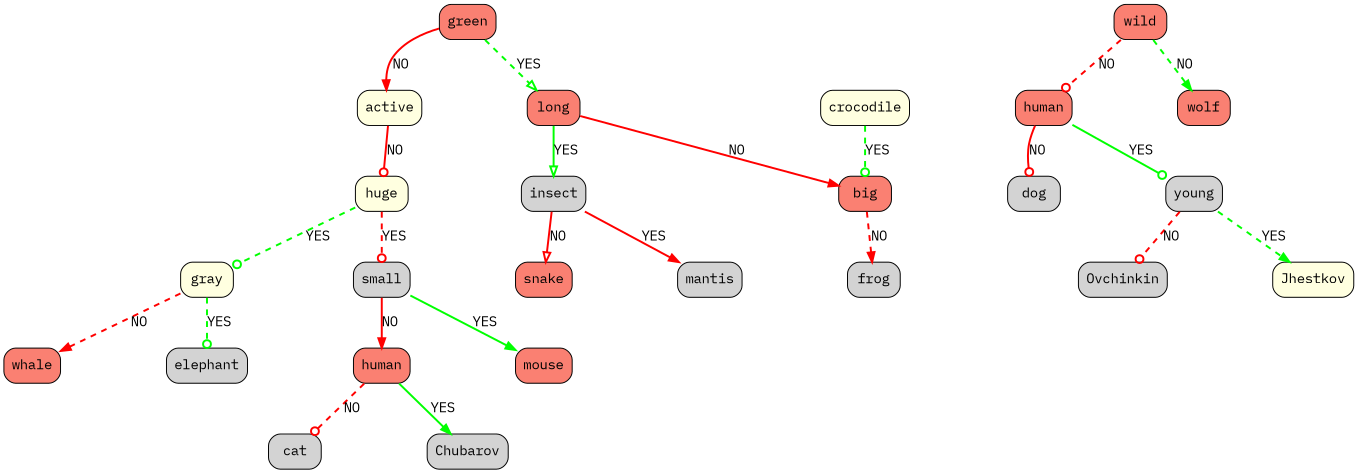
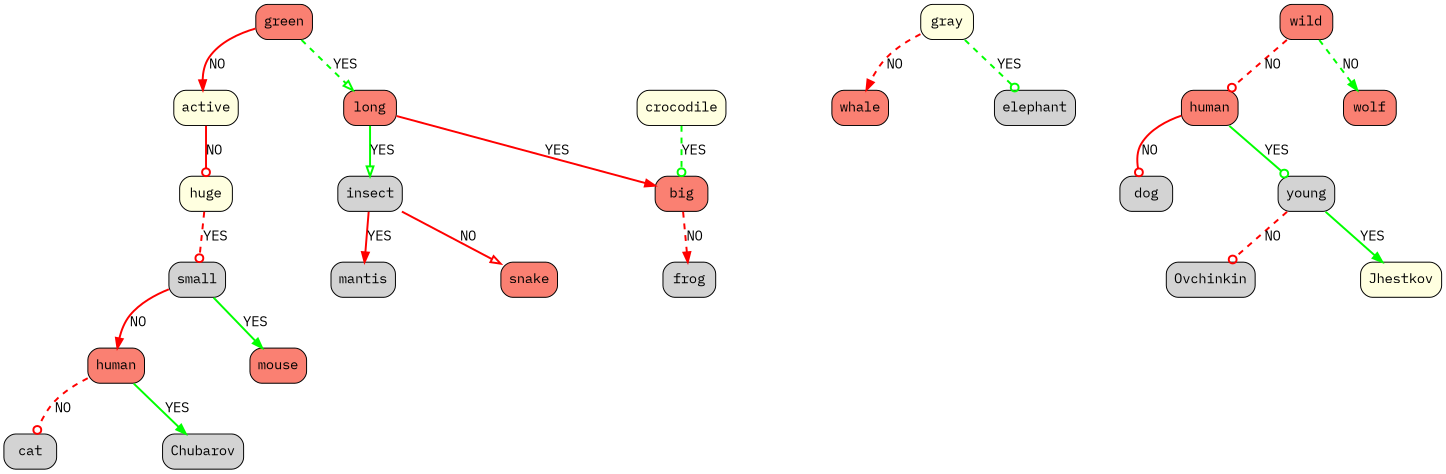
edge "long" -> "big": label "NO" -> "YES"
edge "young" -> "Jhestkov": style dashed -> solid
edge "huge" -> "gray": removed, label "YES"
